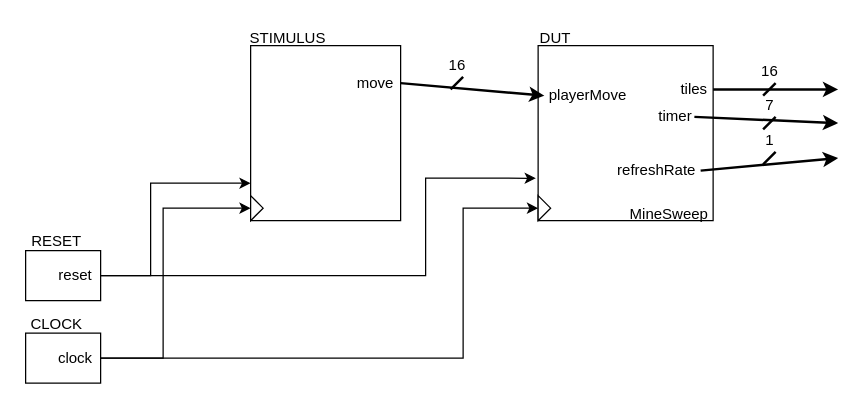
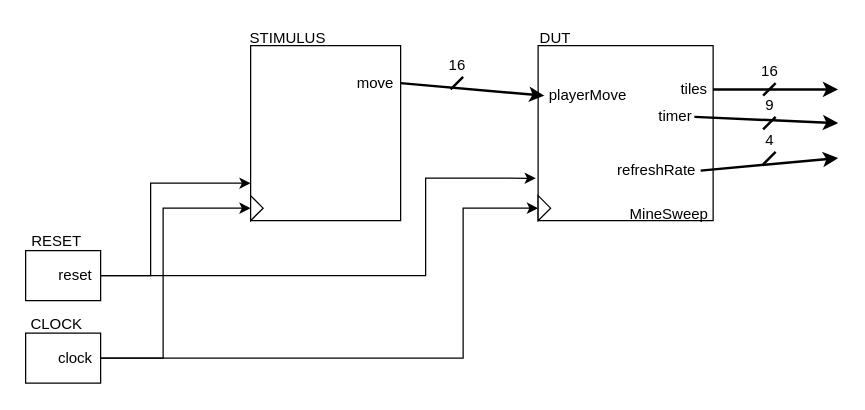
node "7": label "7" -> "9"
node "1": label "1" -> "4"
